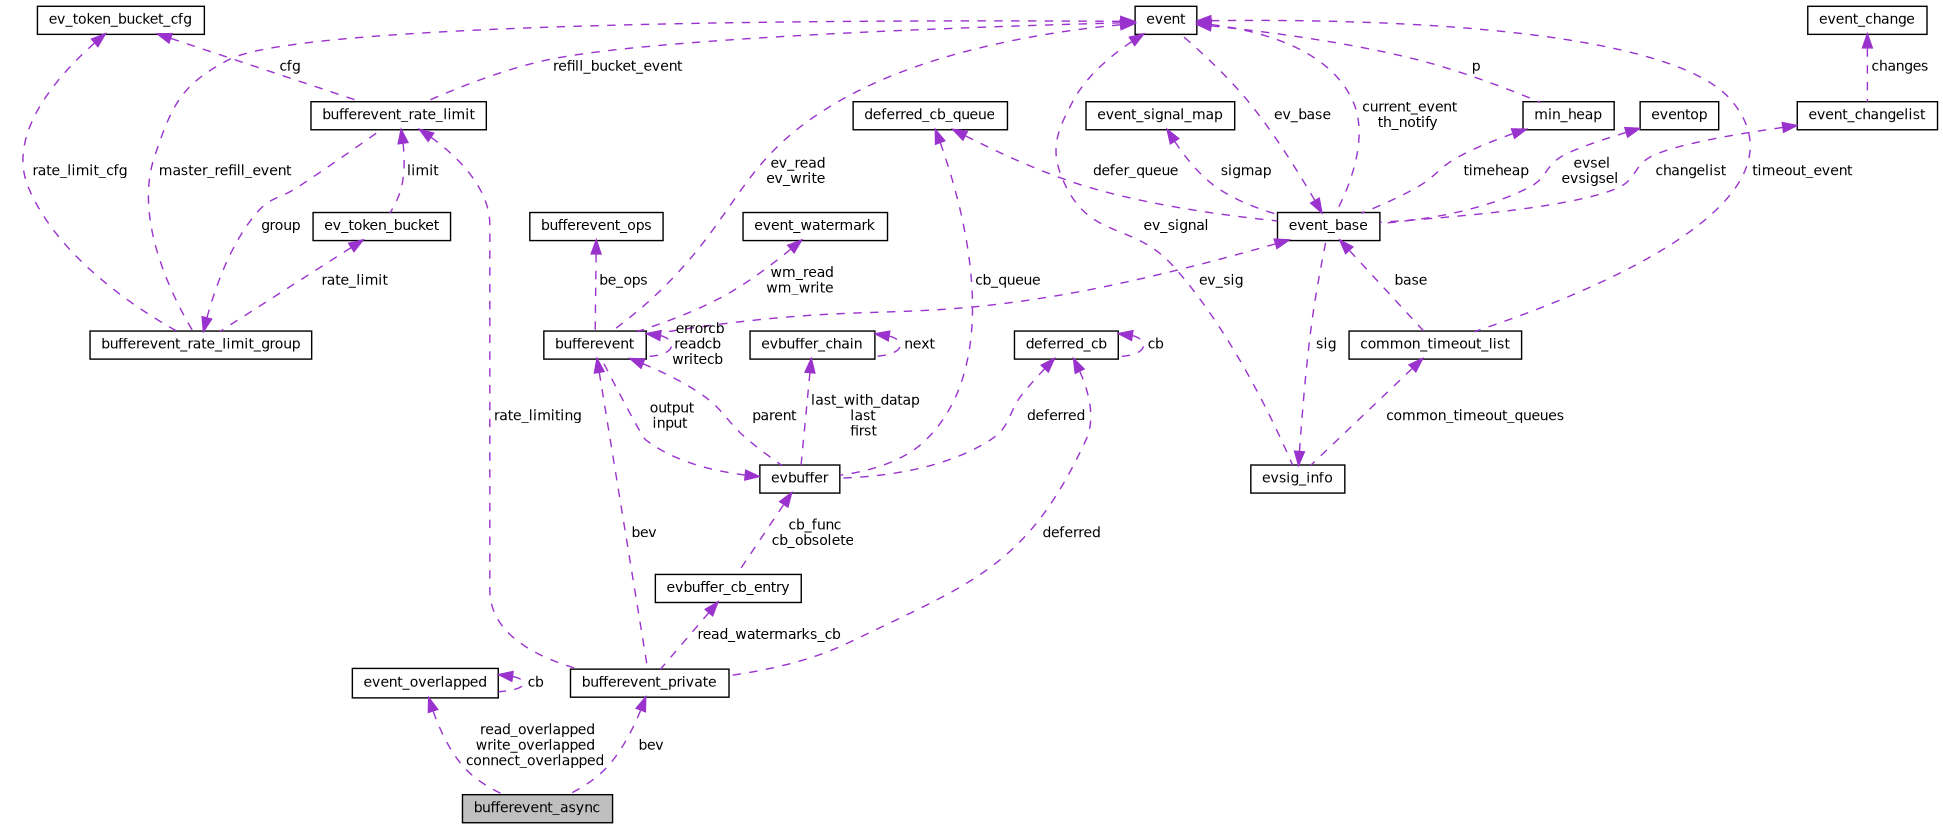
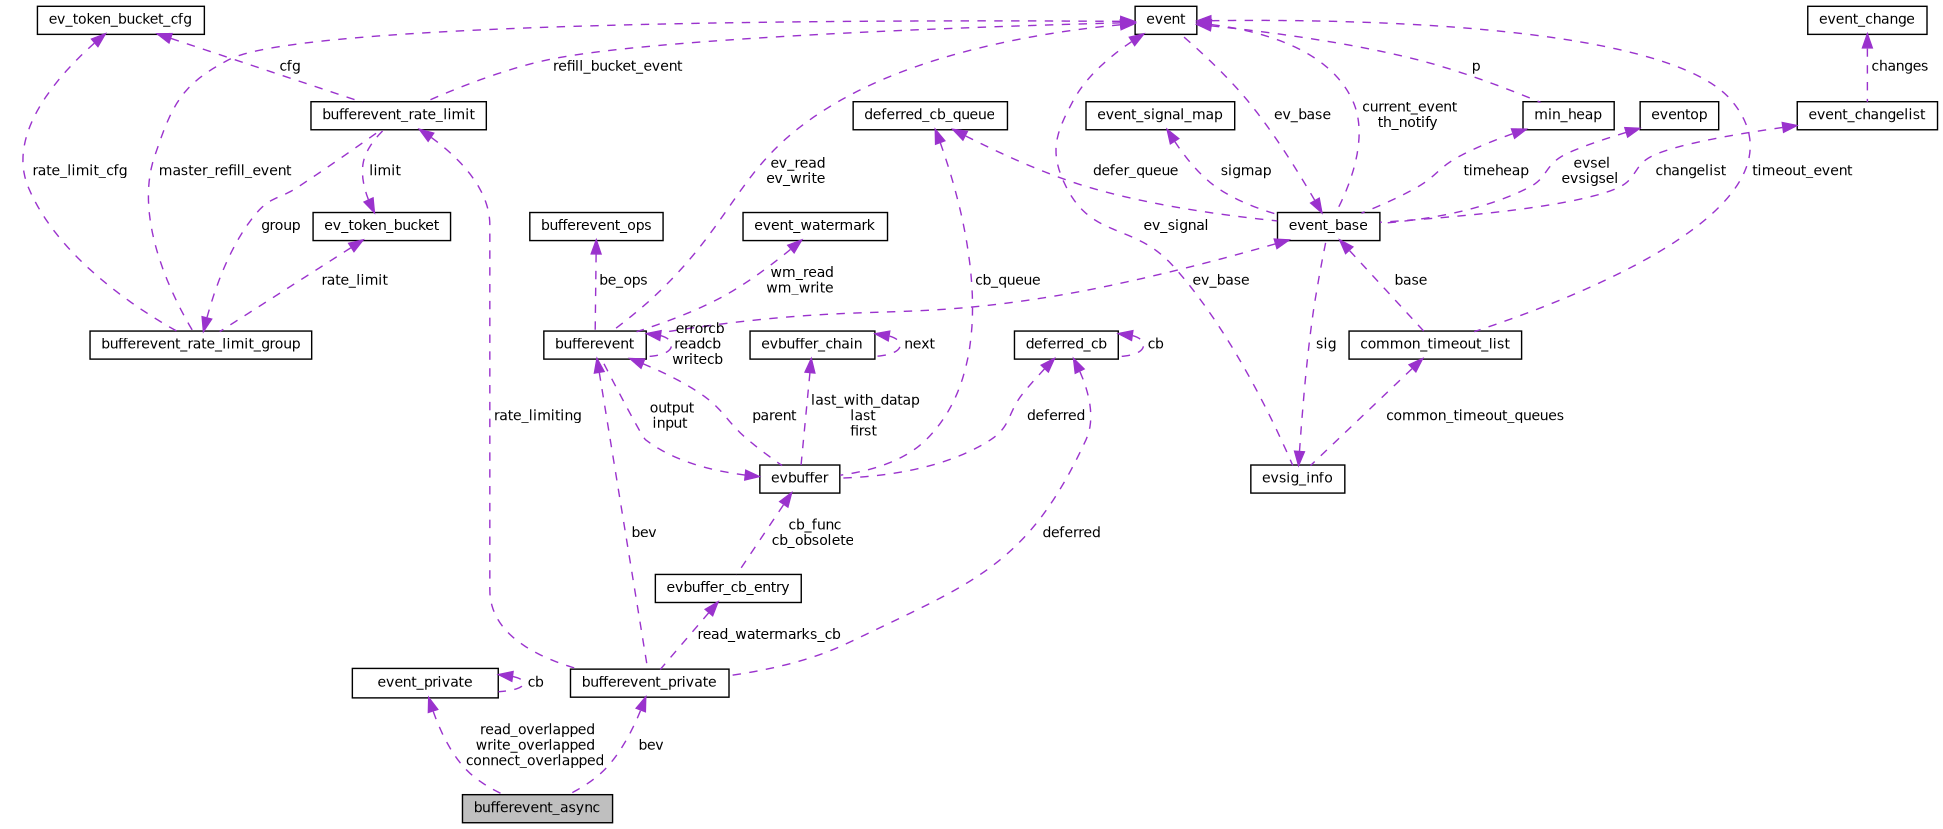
edge "ev_token_bucket" -> "bufferevent_rate_limit": reversed
edge "bufferevent" -> "event_base": label " ev_sig" -> " ev_base"
node "event_overlapped": label "event_overlapped" -> "event_private"
